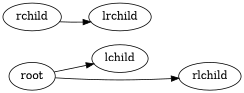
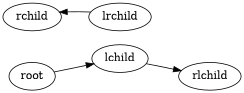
edge "rchild" -> "lrchild": reversed
edge "root" -> "rlchild": now "lchild" -> "rlchild"
